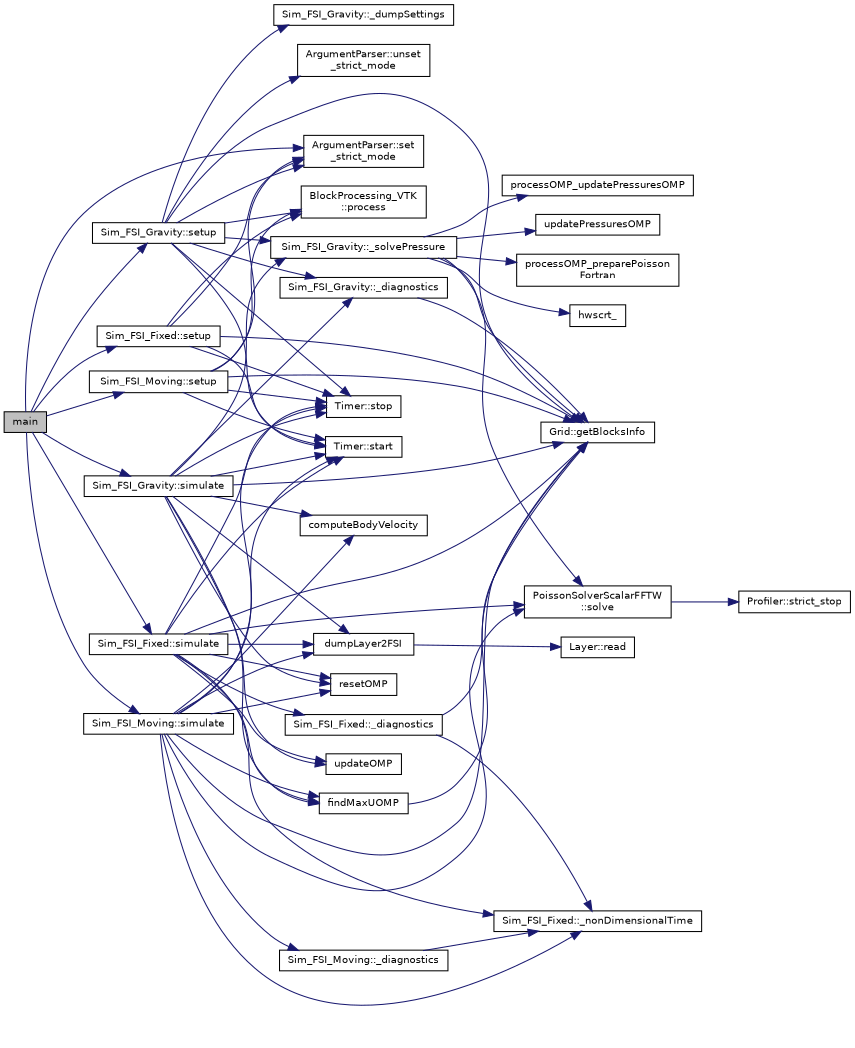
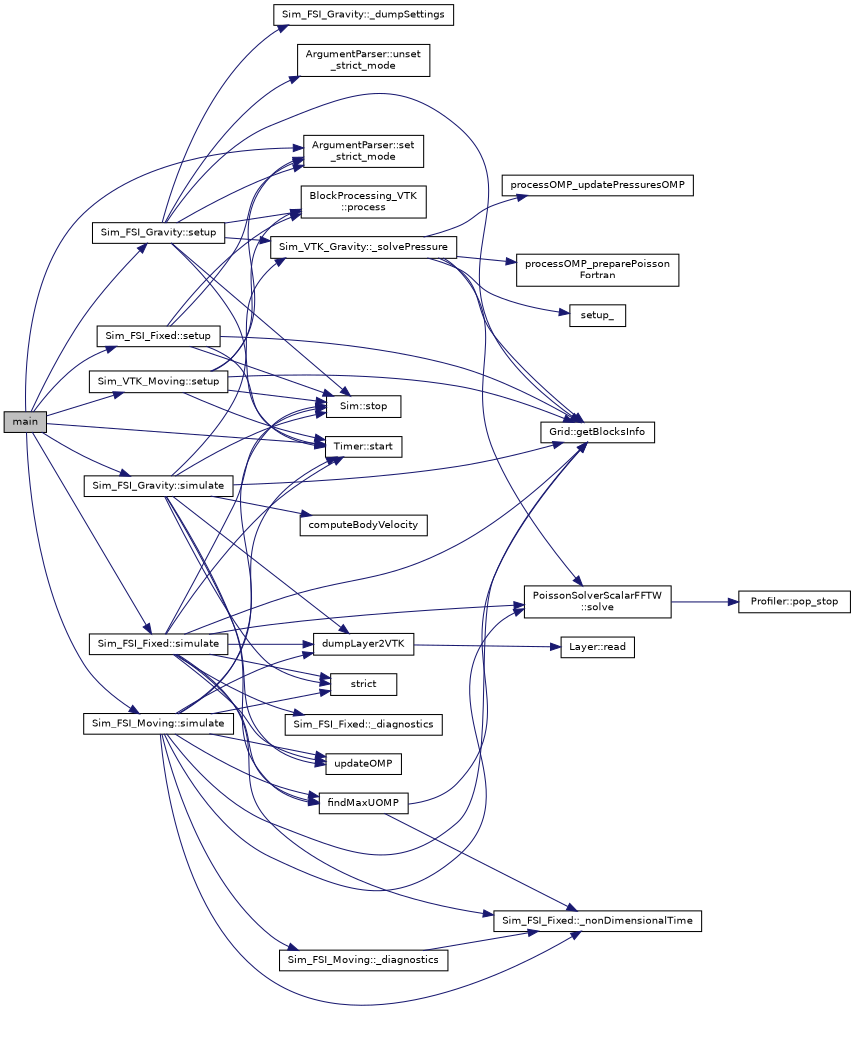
node "updatePressuresOMP": removed
node "Sim_FSI_Gravity::_solvePressure": label "Sim_FSI_Gravity::_solvePressure" -> "Sim_VTK_Gravity::_solvePressure"
node "Sim_FSI_Gravity::_diagnostics": removed
node "hwscrt_": label "hwscrt_" -> "setup_"
node "Sim_FSI_Moving::setup": label "Sim_FSI_Moving::setup" -> "Sim_VTK_Moving::setup"
node "Timer::stop": label "Timer::stop" -> "Sim::stop"
edge "Sim_FSI_Gravity::simulate" -> "Timer::start": now "main" -> "Timer::start"
edge "Sim_FSI_Fixed::_diagnostics" -> "Grid::getBlocksInfo": removed
node "Profiler::strict_stop": label "Profiler::strict_stop" -> "Profiler::pop_stop"
edge "Sim_FSI_Moving::simulate" -> "computeBodyVelocity": now "Sim_FSI_Moving::simulate" -> "updateOMP"
node "dumpLayer2FSI": label "dumpLayer2FSI" -> "dumpLayer2VTK"
node "resetOMP": label "resetOMP" -> "strict"
edge "Sim_FSI_Fixed::_diagnostics" -> "Sim_FSI_Fixed::_nonDimensionalTime": now "findMaxUOMP" -> "Sim_FSI_Fixed::_nonDimensionalTime"
